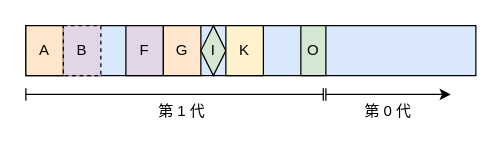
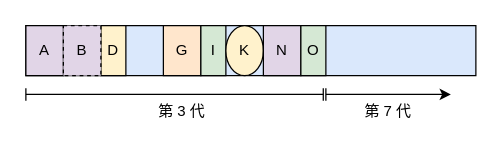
node "A": fillcolor #ffe6cc -> #e1d5e7
node "D": added
node "F": removed
node "I": shape diamond -> rectangle
node "K": shape rectangle -> ellipse
node "N": added
node "第 1 代": label "第 1 代" -> "第 3 代"
node "第 0 代": label "第 0 代" -> "第 7 代"
